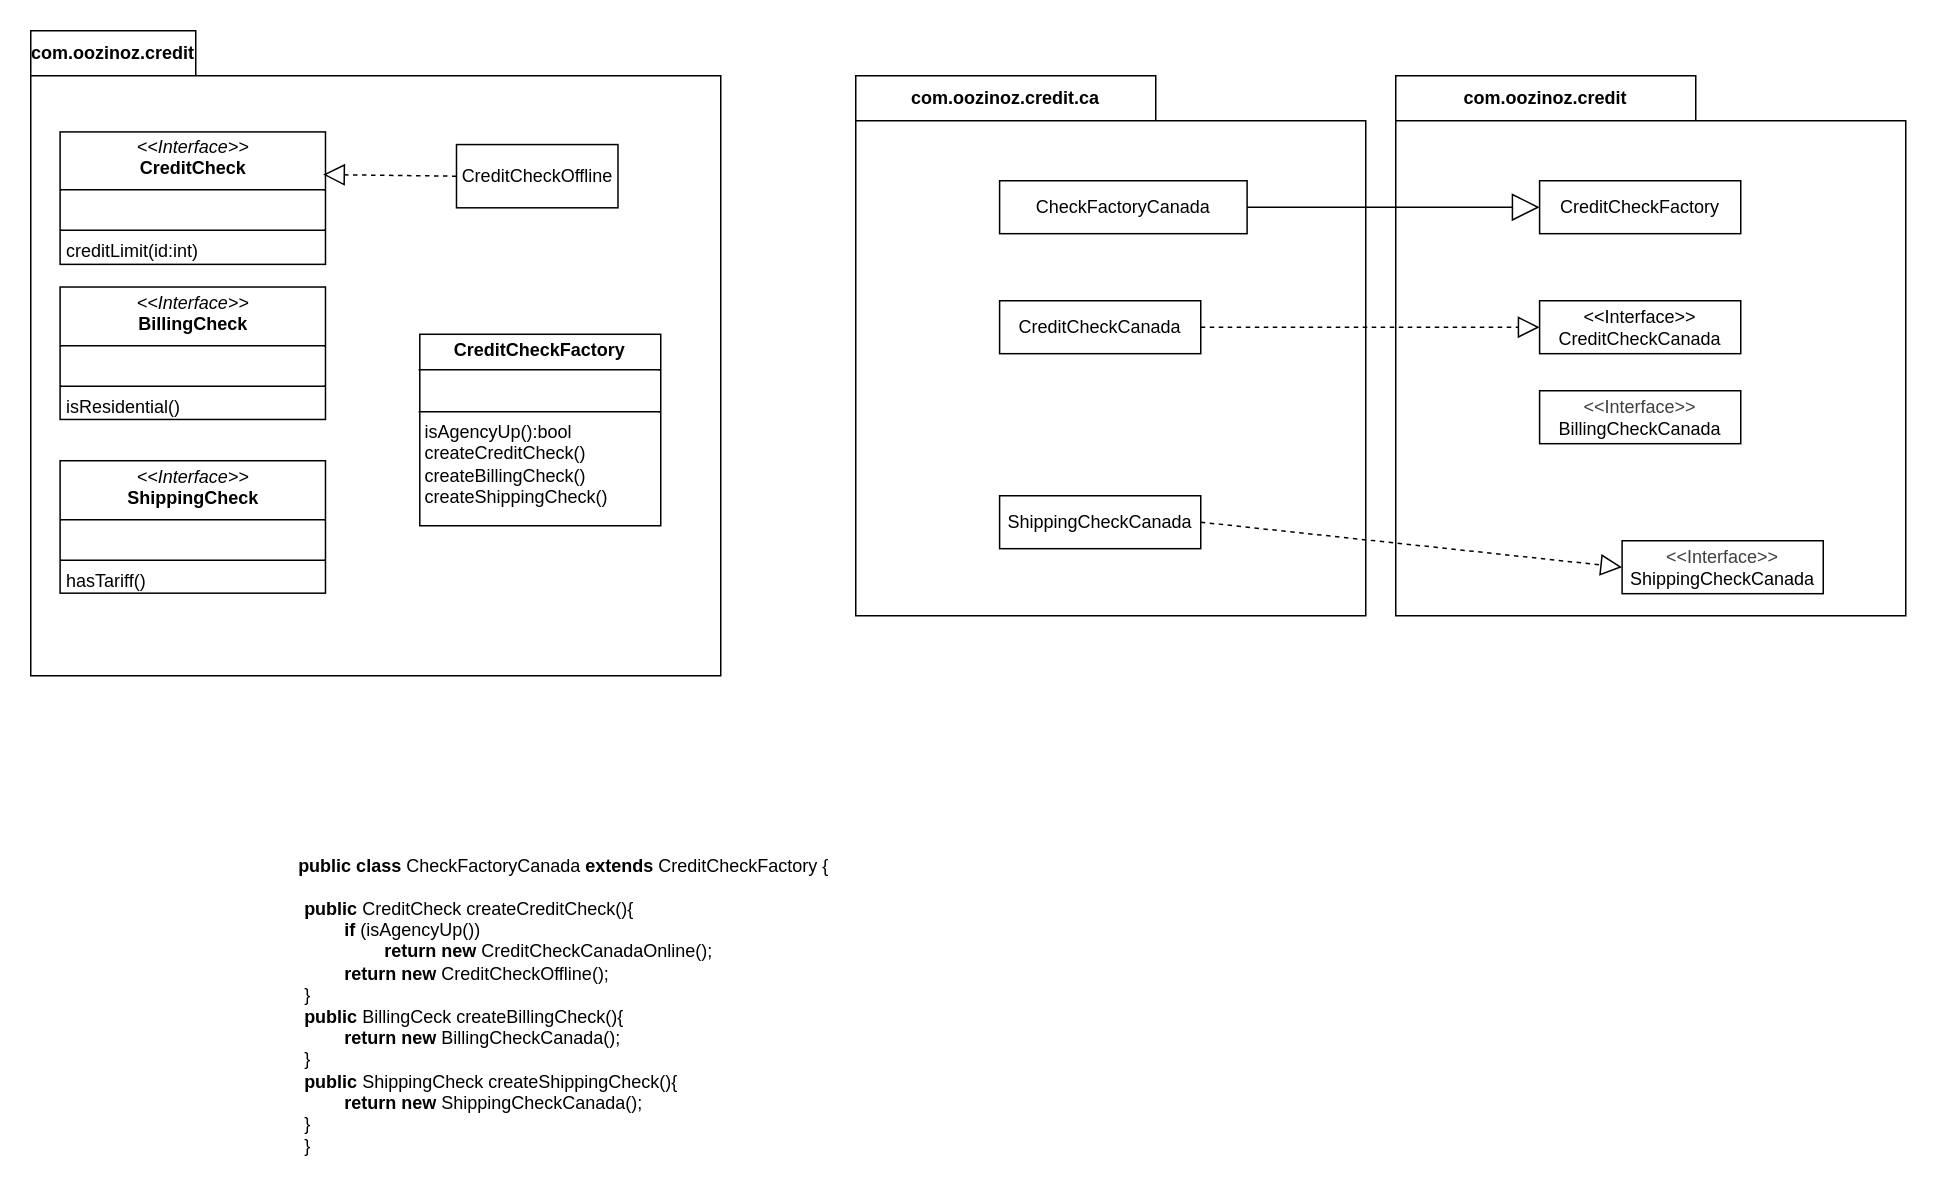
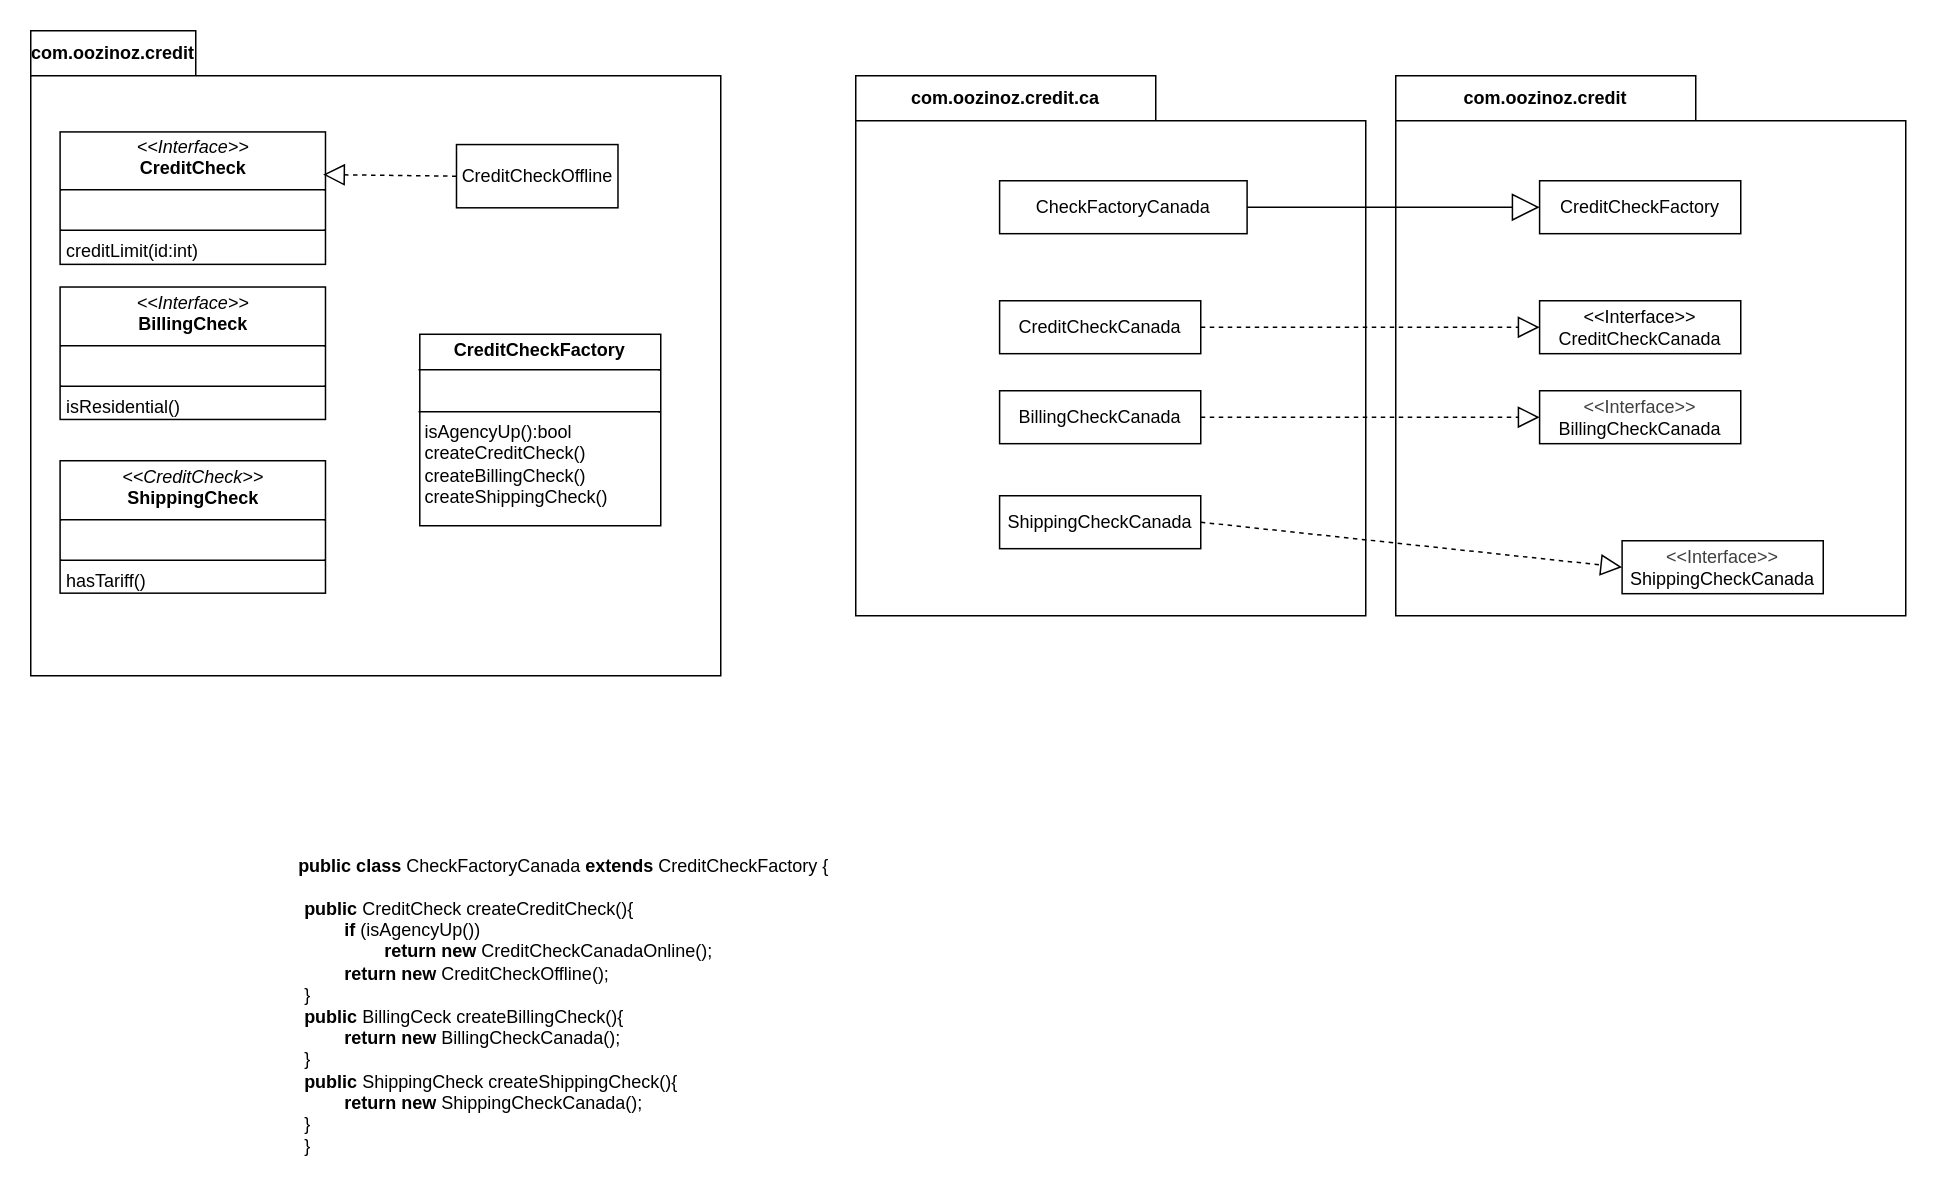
node "BillingCheckCanada": added
edge "BillingCheckCanada" -> "<<Interface>> BillingCheckCanada": added
node "<<Interface>> ShippingCheck hasTariff()": label "<<Interface>> ShippingCheck hasTariff()" -> "<<CreditCheck>> ShippingCheck hasTariff()"
